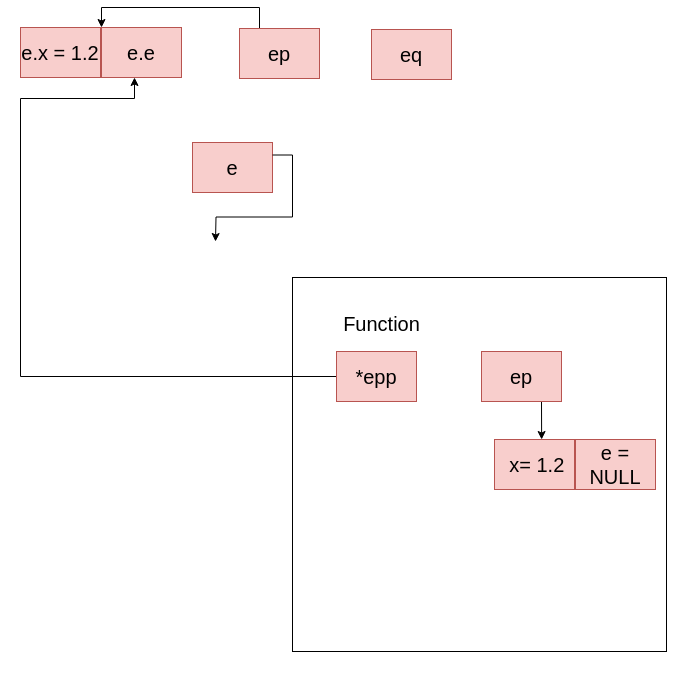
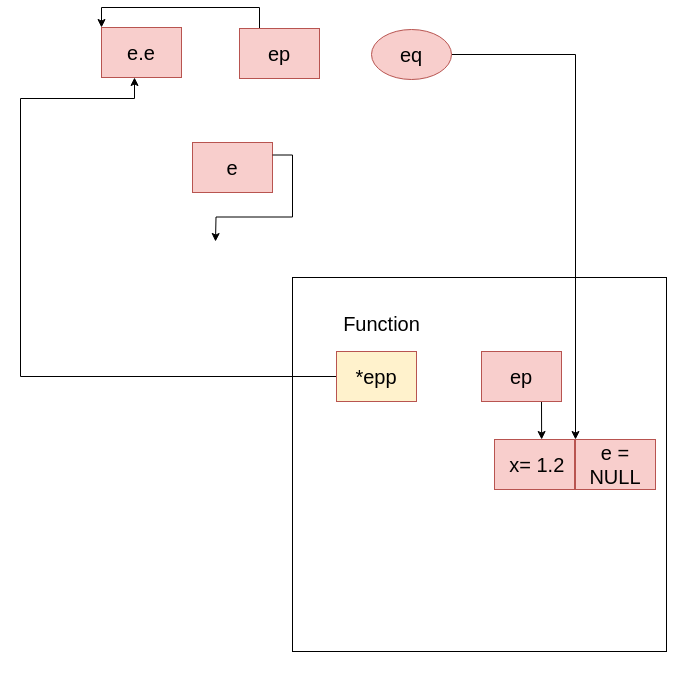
node "e.x = 1.2": removed
node "eq": shape rectangle -> ellipse
edge "eq" -> "e = NULL": added
node "*epp": fillcolor #f8cecc -> #fff2cc
